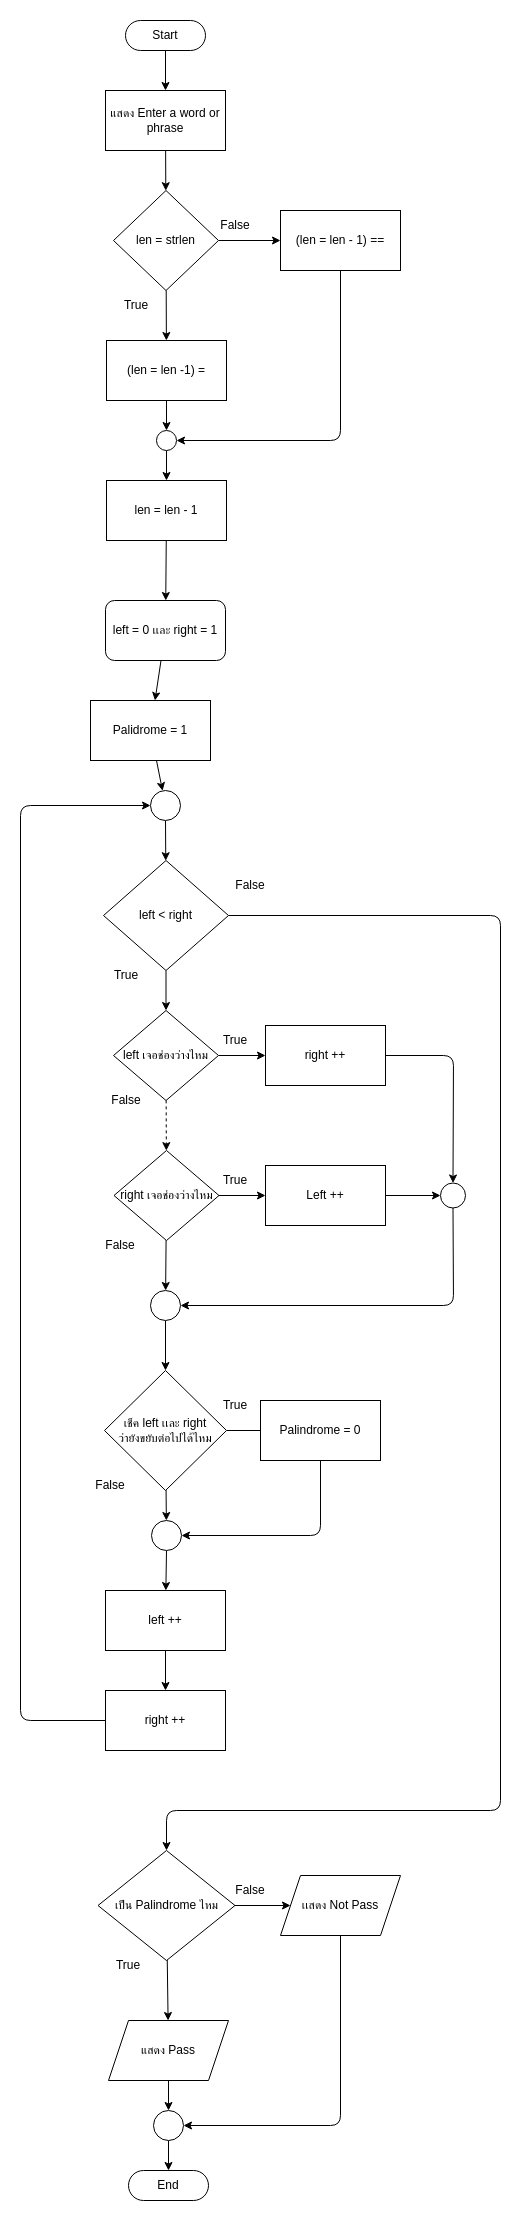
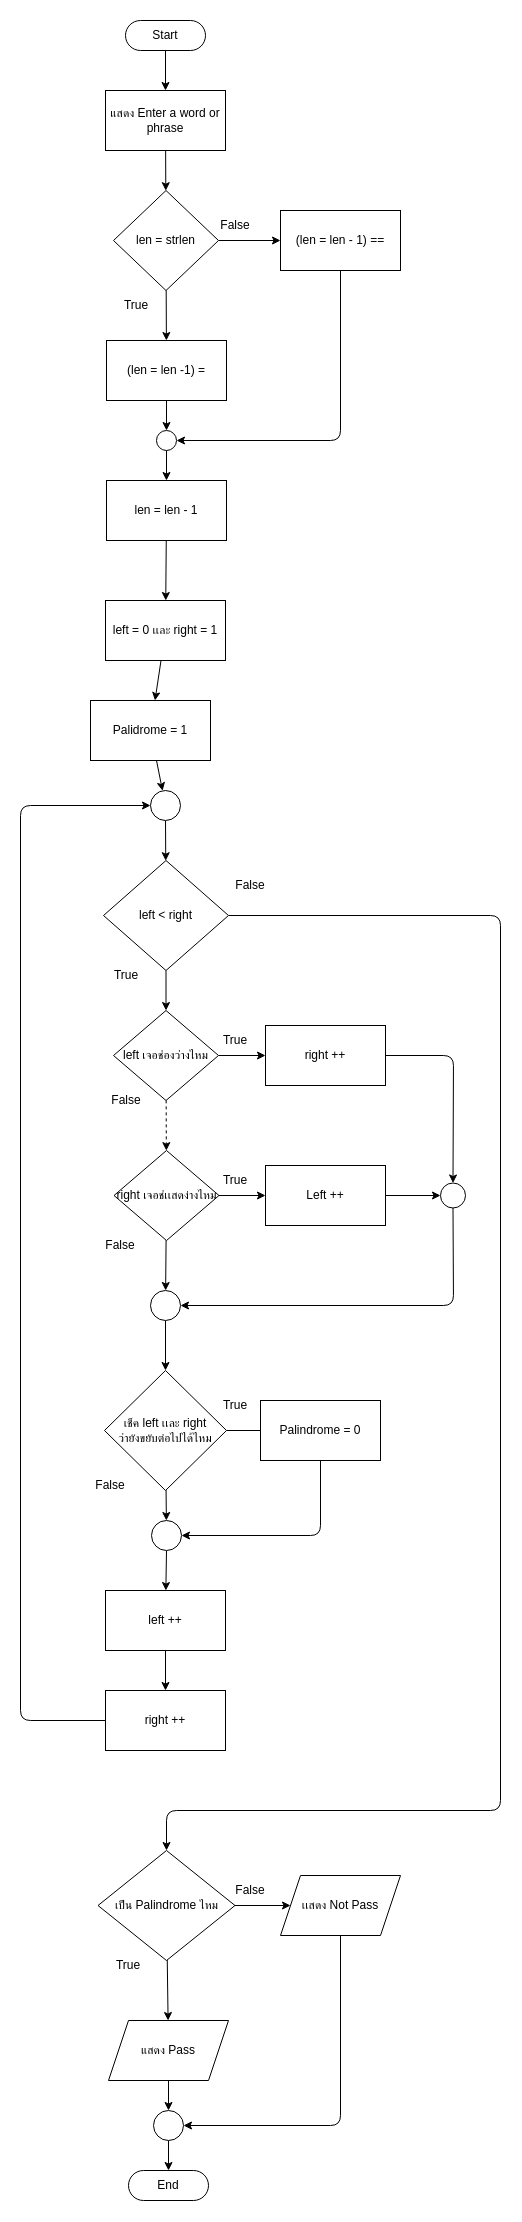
node "left = 0 เเละ right = 1": shape rounded rectangle -> rectangle
node "right เจอช่องว่างไหม": label "right เจอช่องว่างไหม" -> "right เจอช่เเสดง่างไหม"
